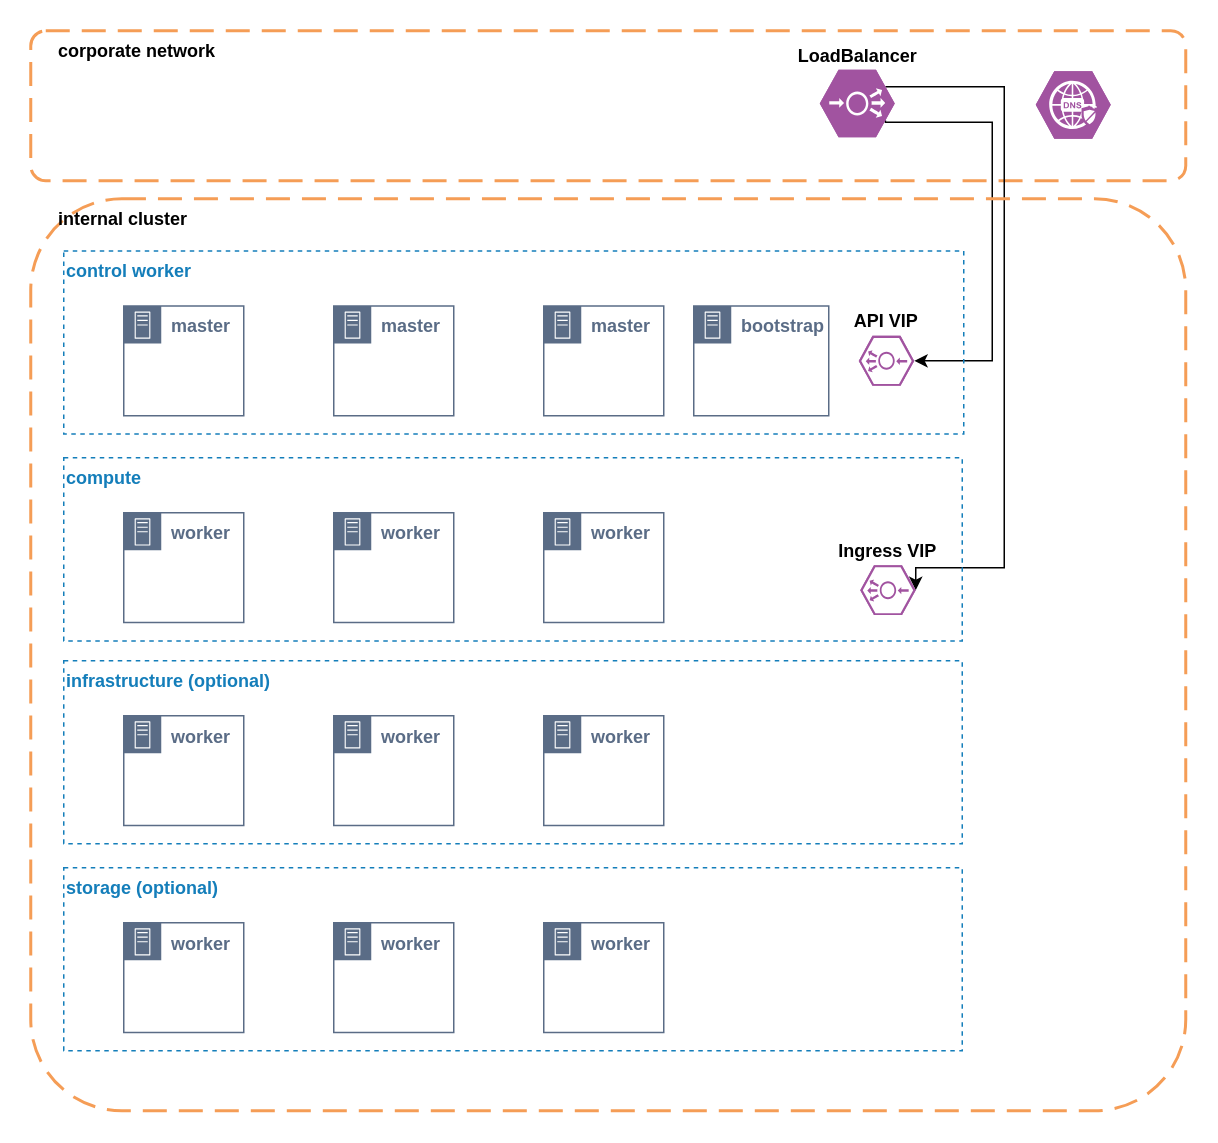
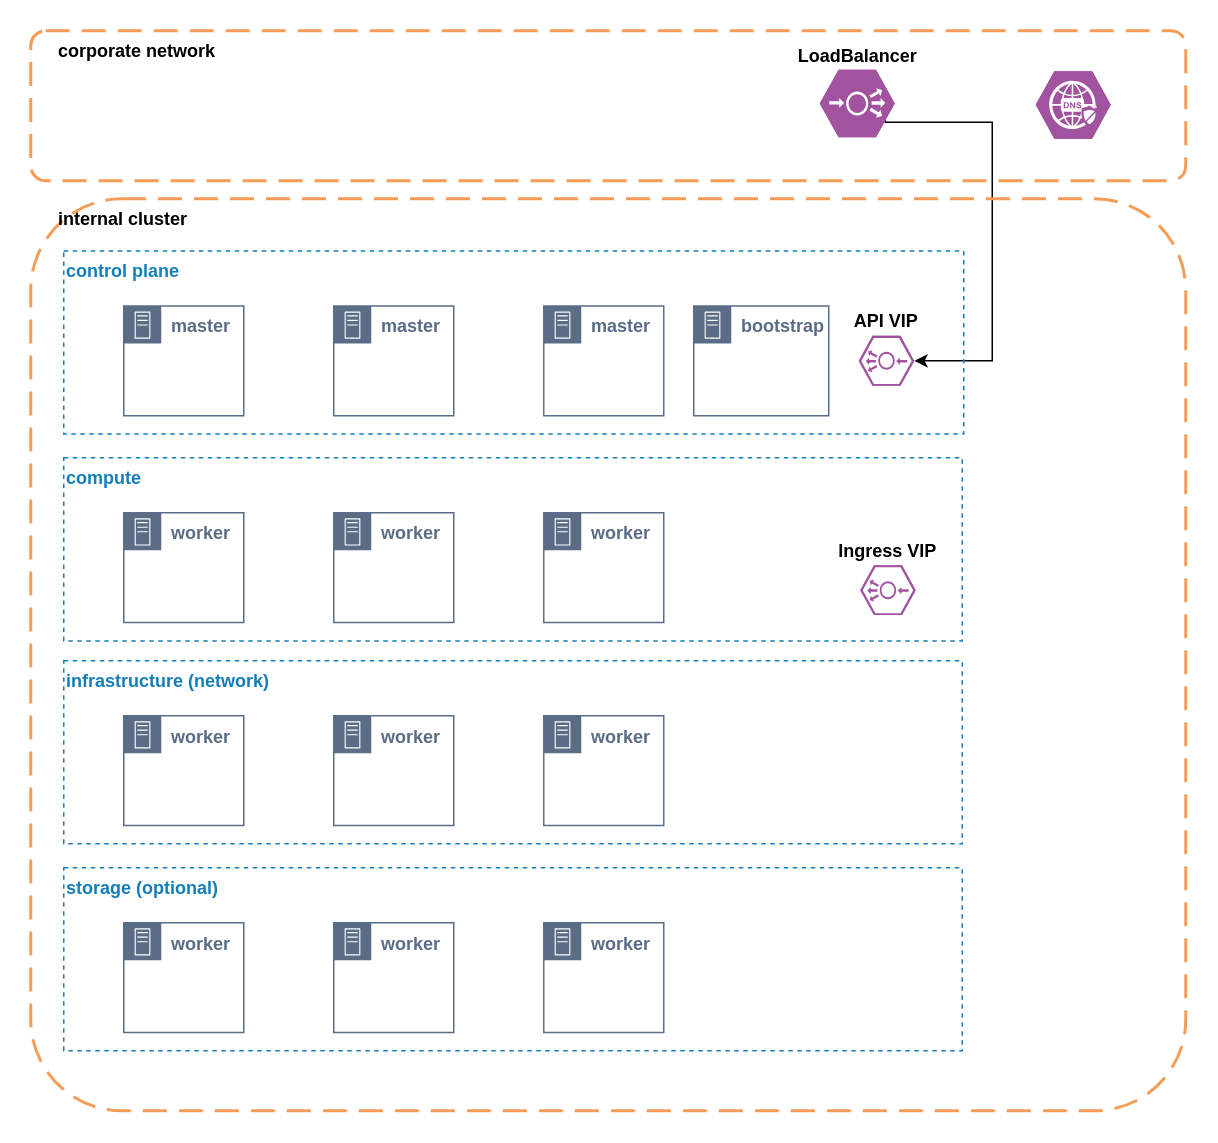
node "control worker": label "control worker" -> "control plane"
edge "LoadBalancer" -> "Ingress VIP": removed
node "infrastructure (optional)": label "infrastructure (optional)" -> "infrastructure (network)"
